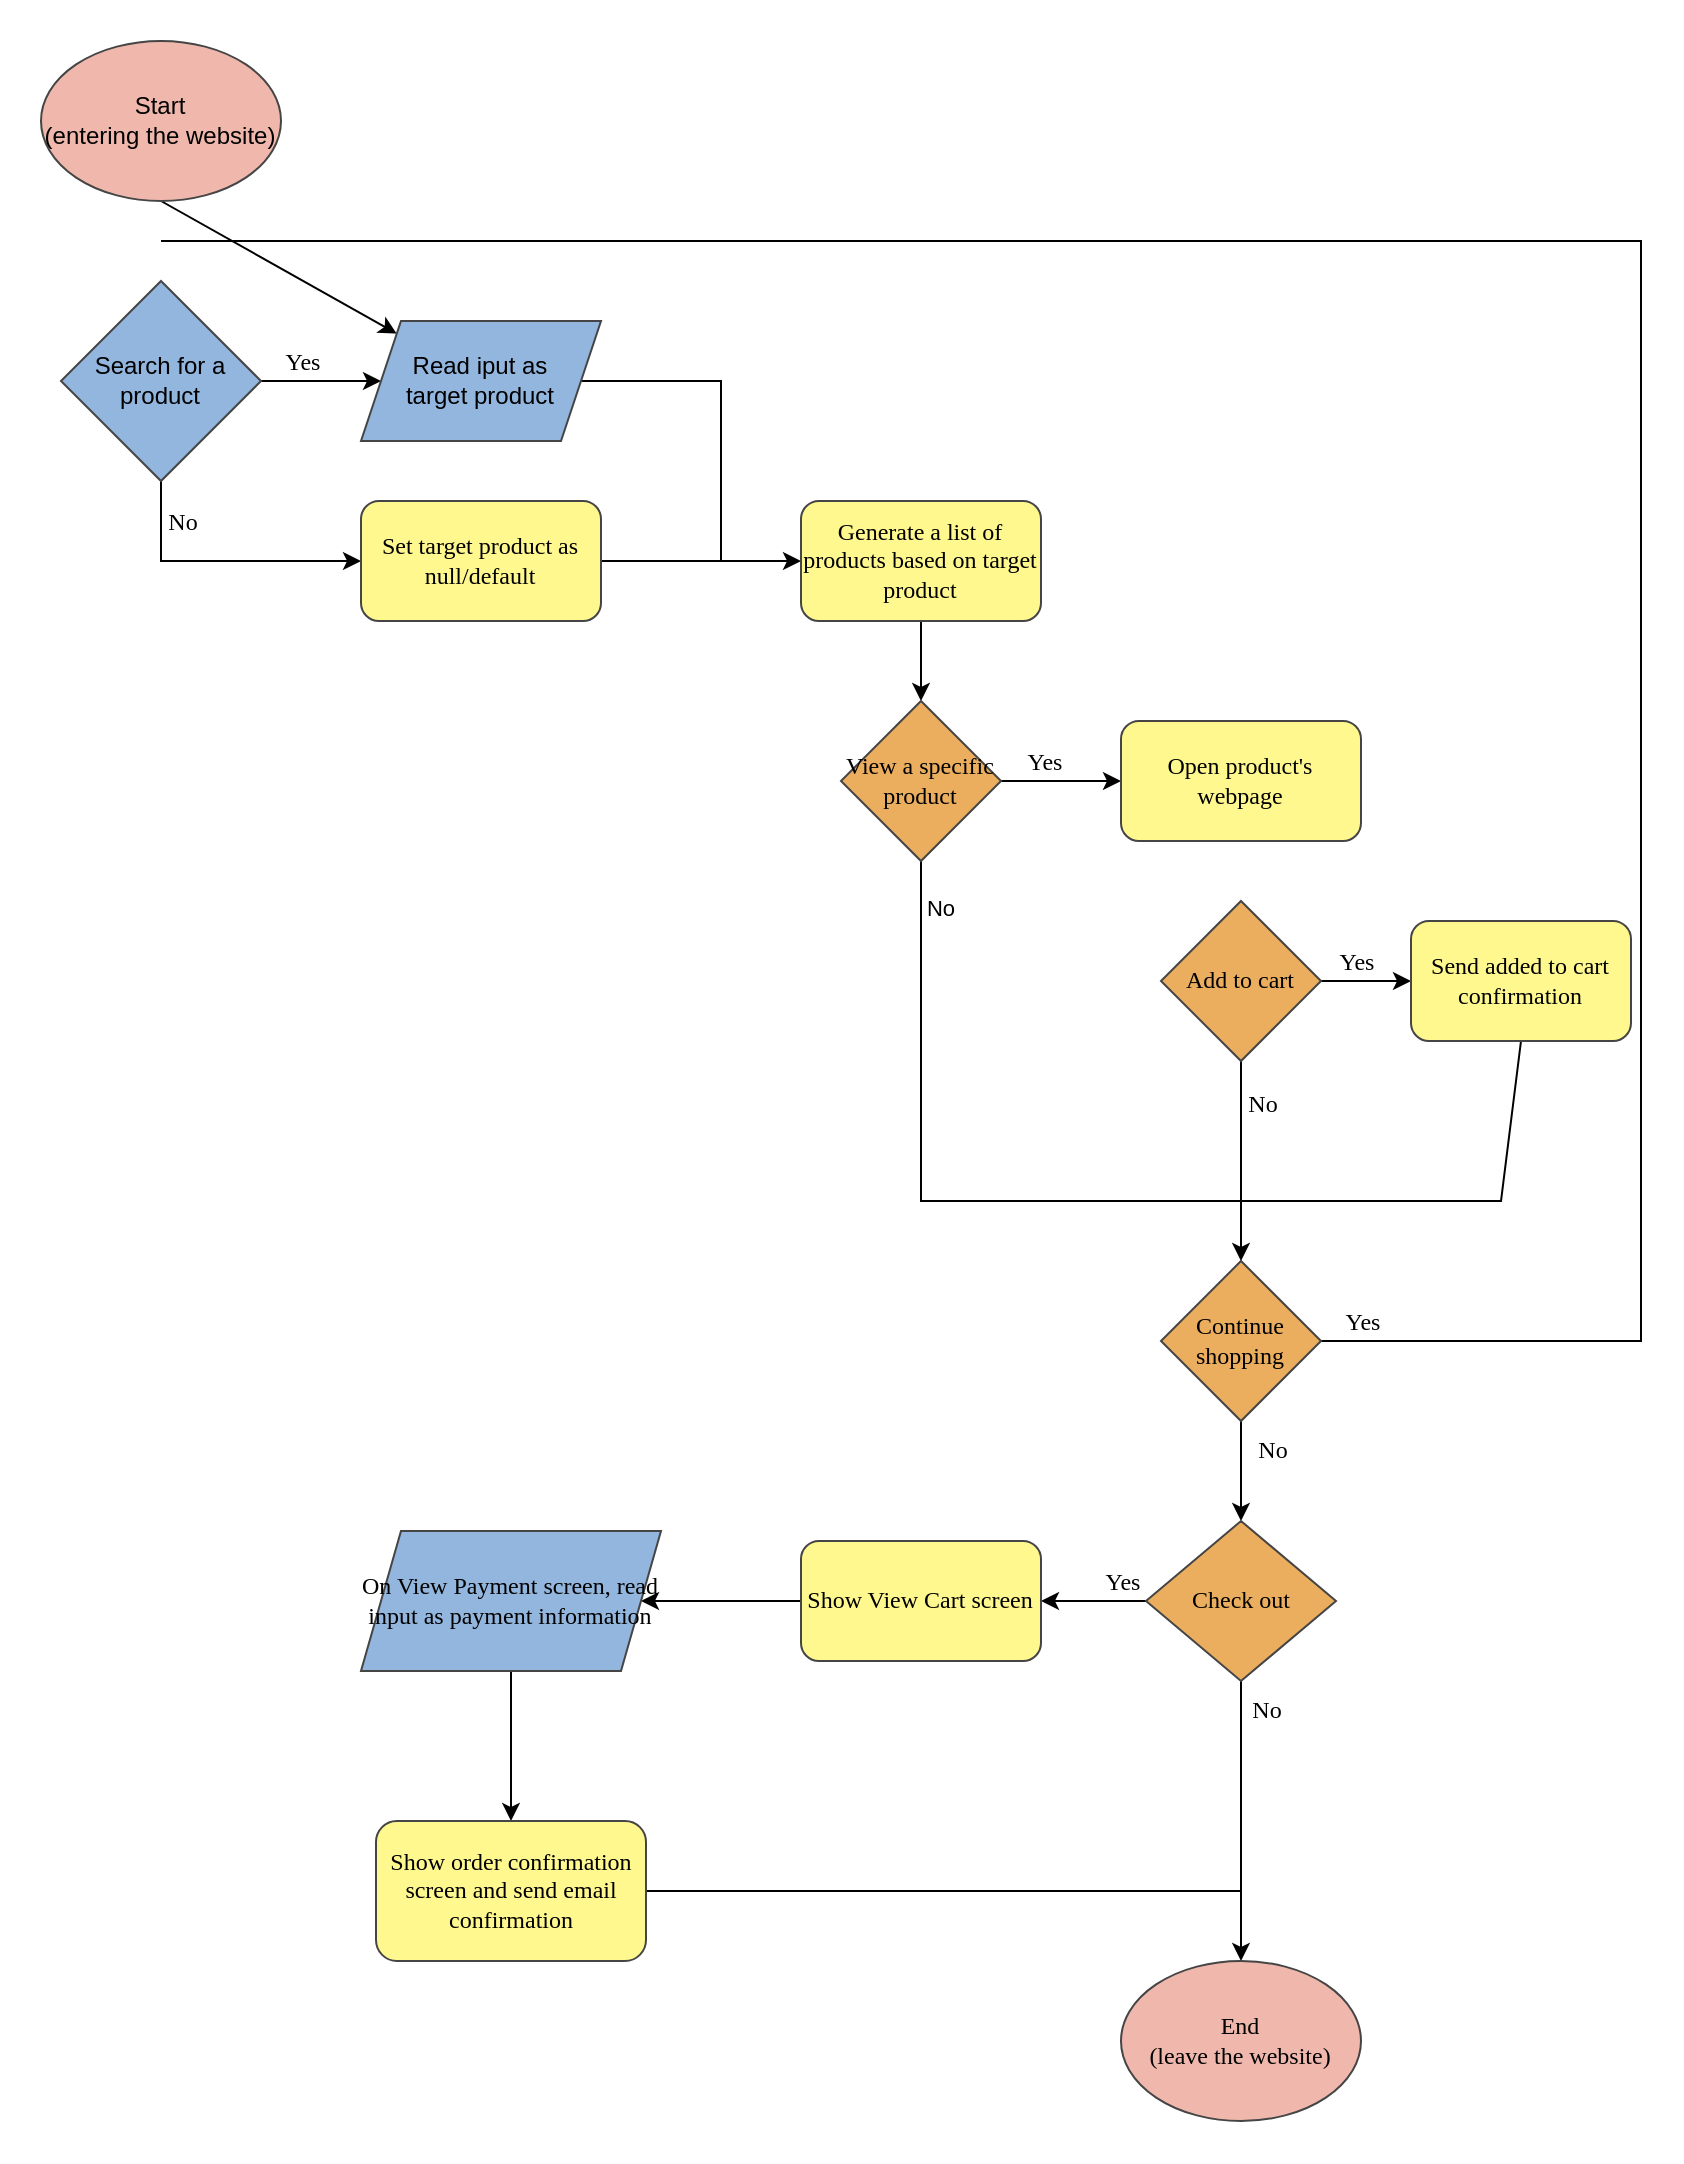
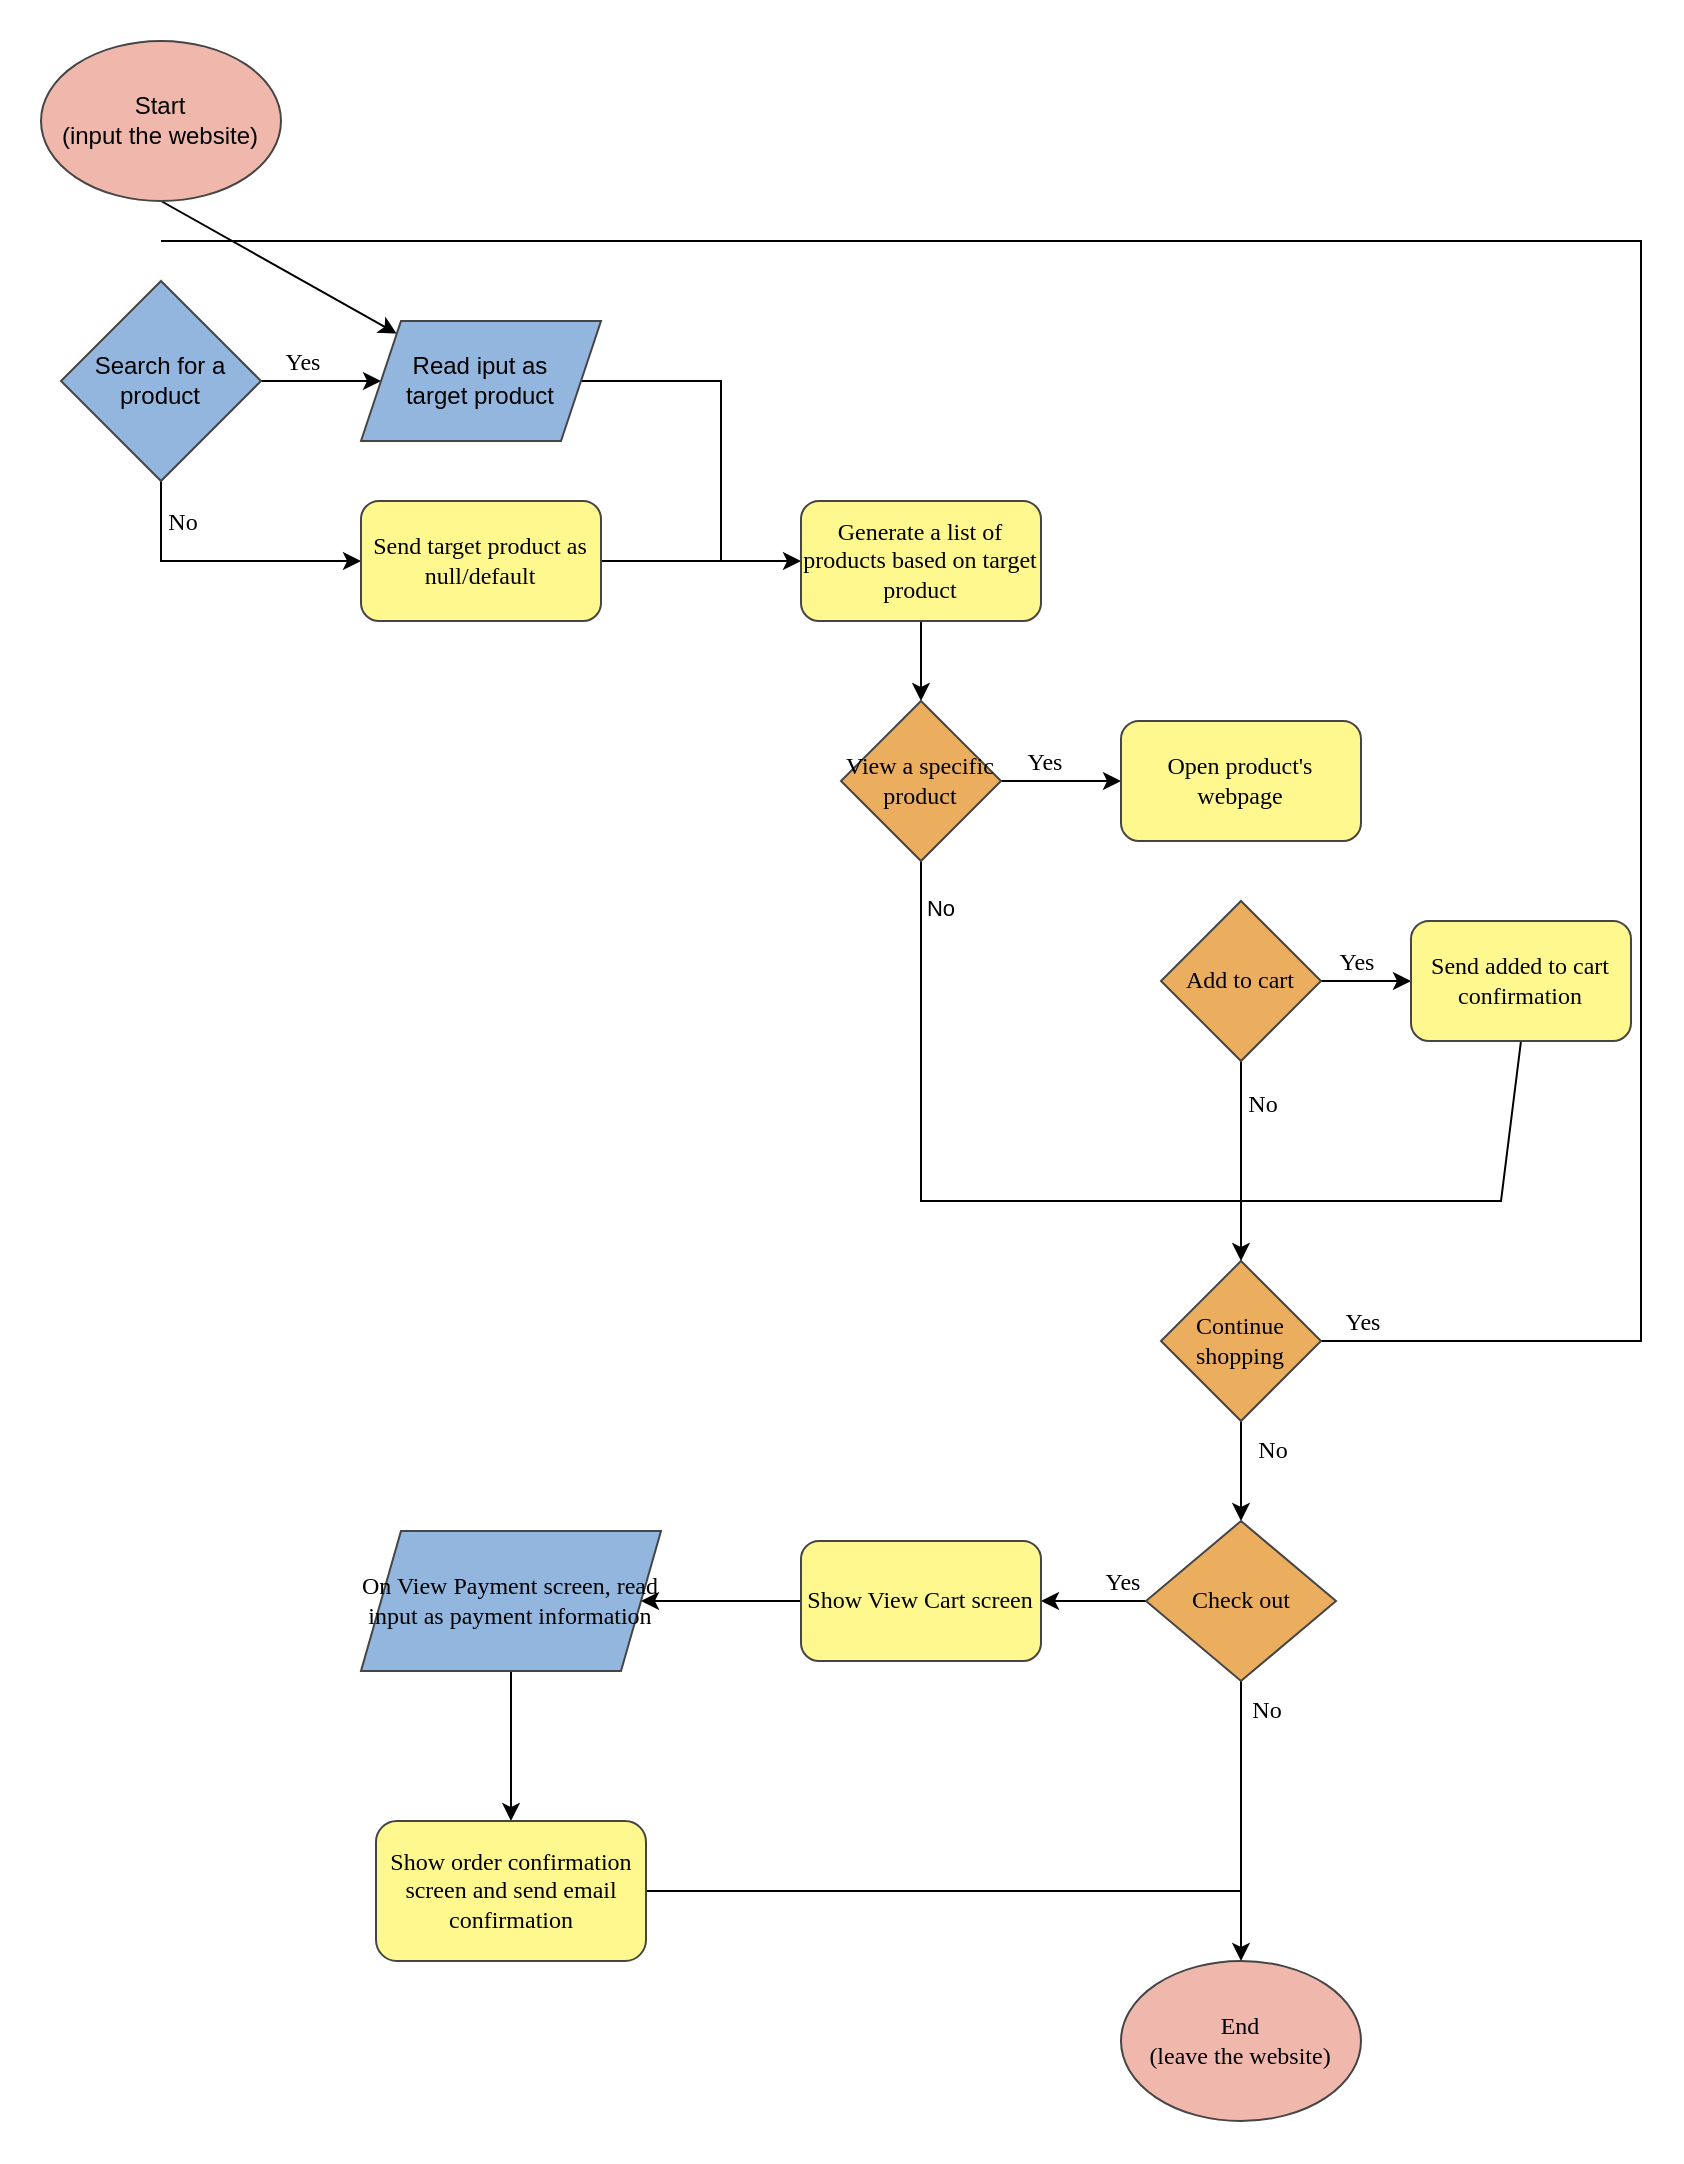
node "Start (entering the website)": label "Start (entering the website)" -> "Start (input the website)"
node "Set target product as null/default": label "Set target product as null/default" -> "Send target product as null/default"
